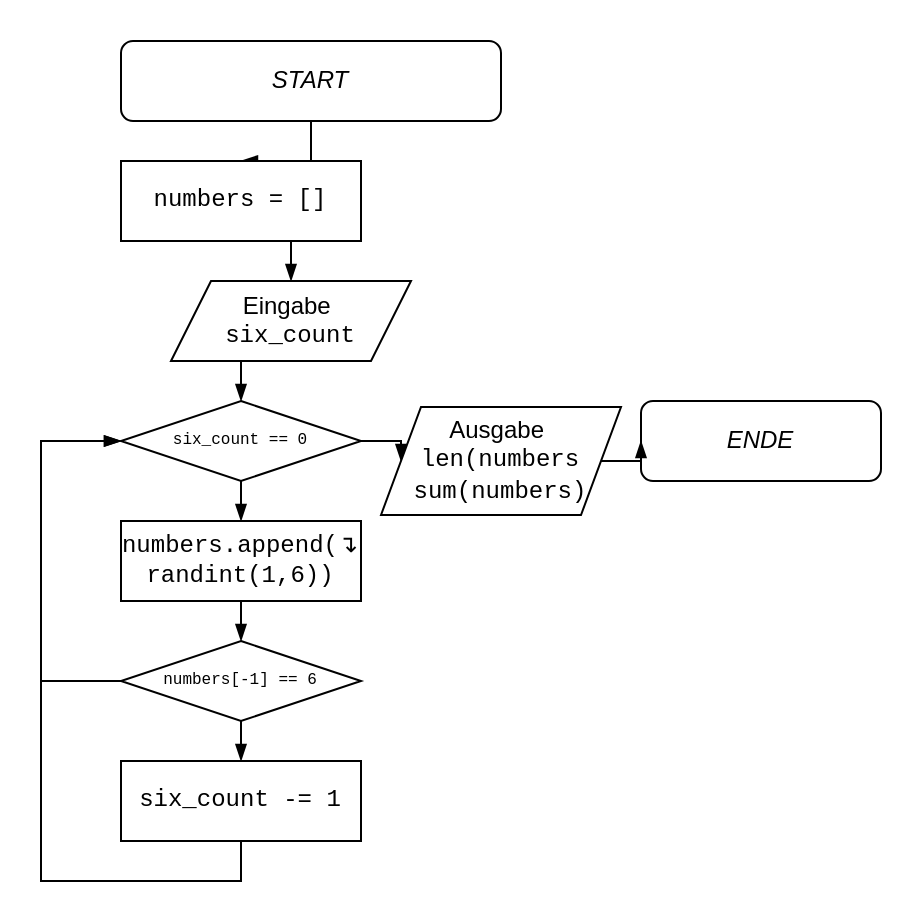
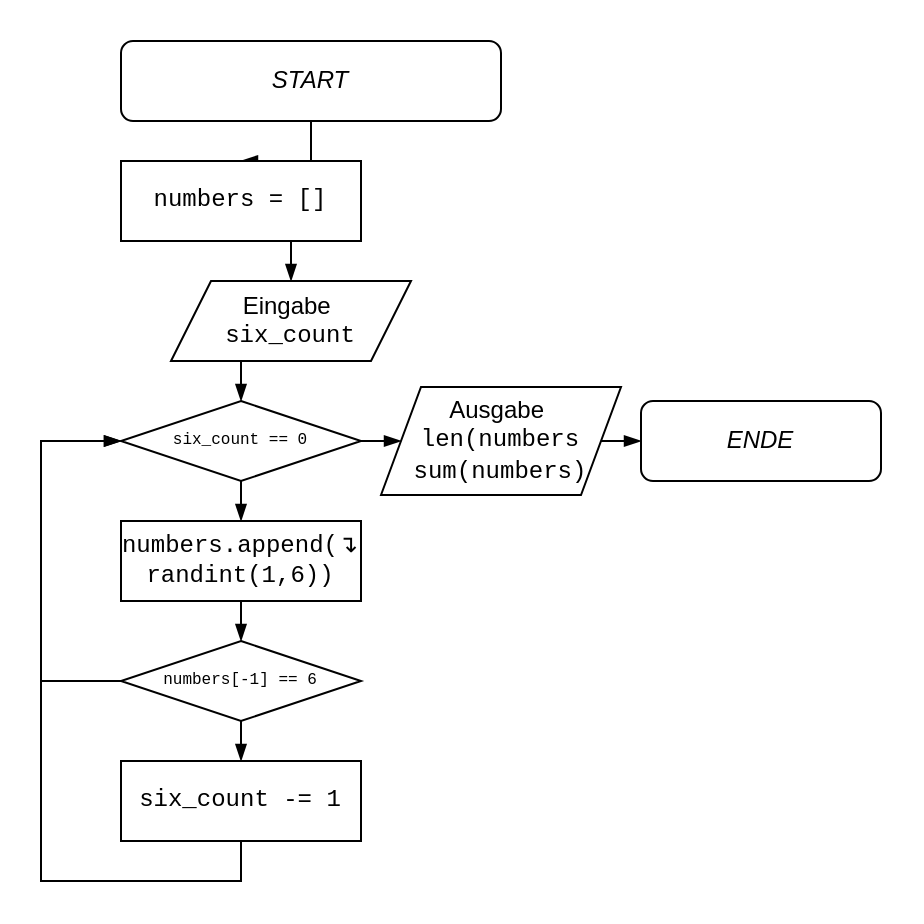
node "Ausgabe len(numbers sum(numbers)": moved (501, 461) -> (501, 441)
